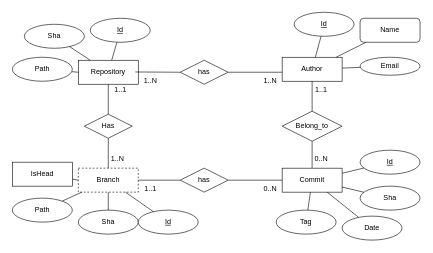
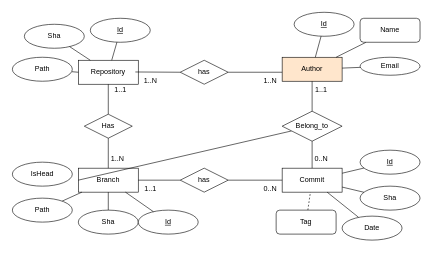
node "Author": fillcolor #ffffff -> #ffe6cc
node "IsHead": shape rectangle -> ellipse
edge "IsHead" -- "Branch": now "Belong_to" -- "Branch"
node "Branch": style dashed -> solid
edge "Commit" -- "Tag": style solid -> dashed
node "Tag": shape ellipse -> rounded rectangle
